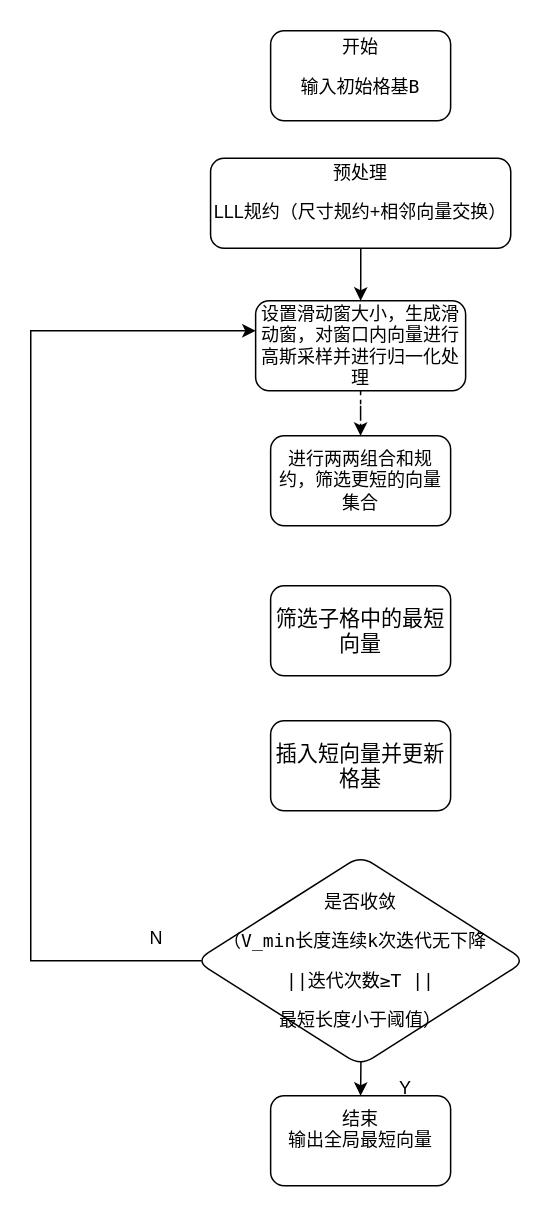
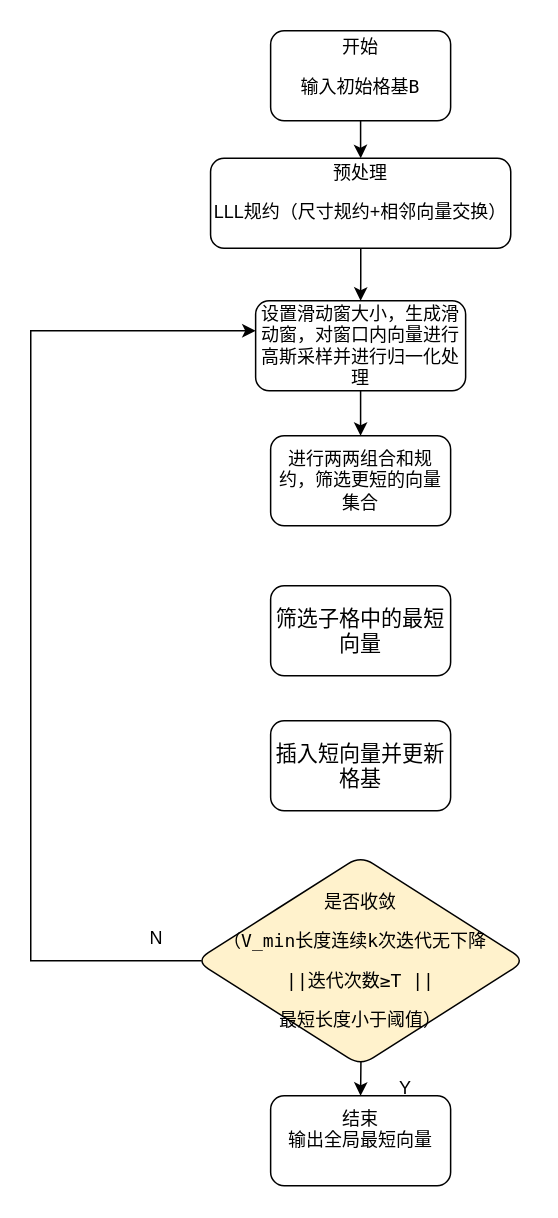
edge "开始 输入初始格基B" -> "预处理LLL规约（尺寸规约+相邻向量交换）": added
edge "设置滑动窗大小，生成滑动窗，对窗口内向量进行高斯采样并进行归一化处理" -> "进行两两组合和规约，筛选更短的向量集合": style dashed -> solid
node "是否收敛（V_min长度连续k次迭代无下降 ||迭代次数≥T ||最短长度小于阈值）": fillcolor #ffffff -> #fff2cc
